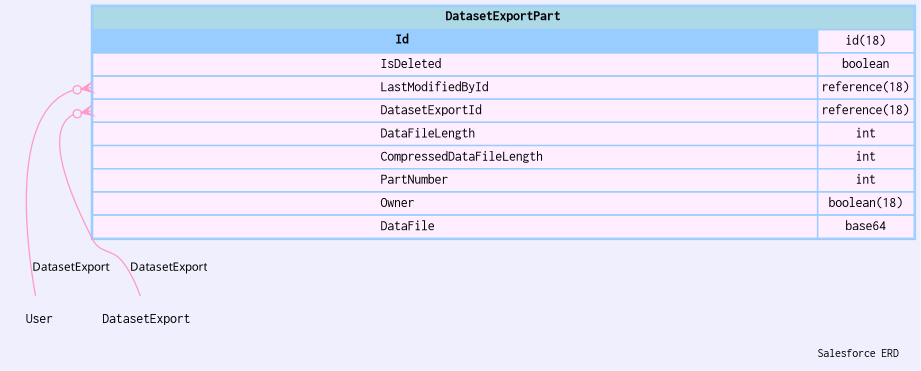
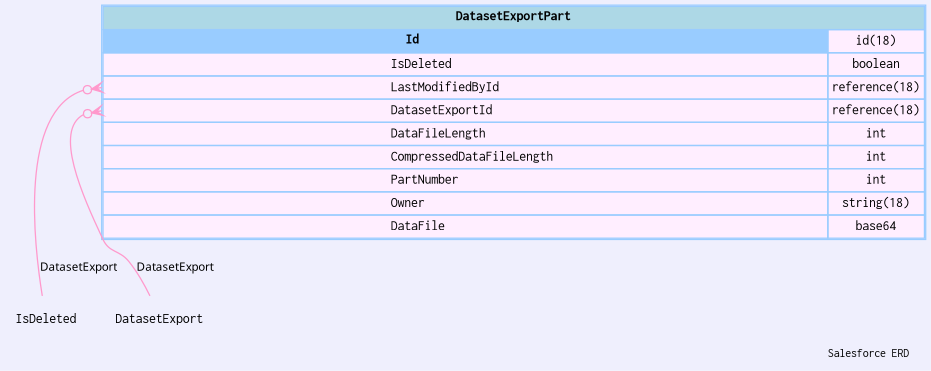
node "DatasetExportPart": text "boolean(18)" -> "string(18)"
node "User": label "User" -> "IsDeleted"
